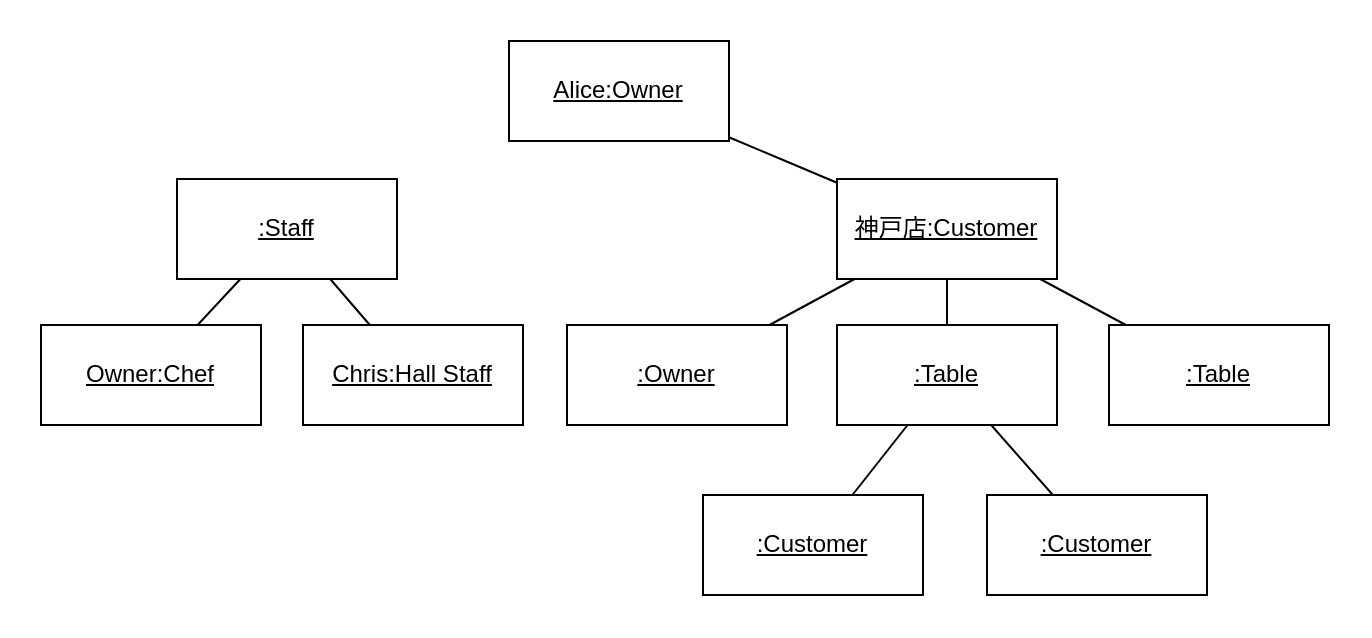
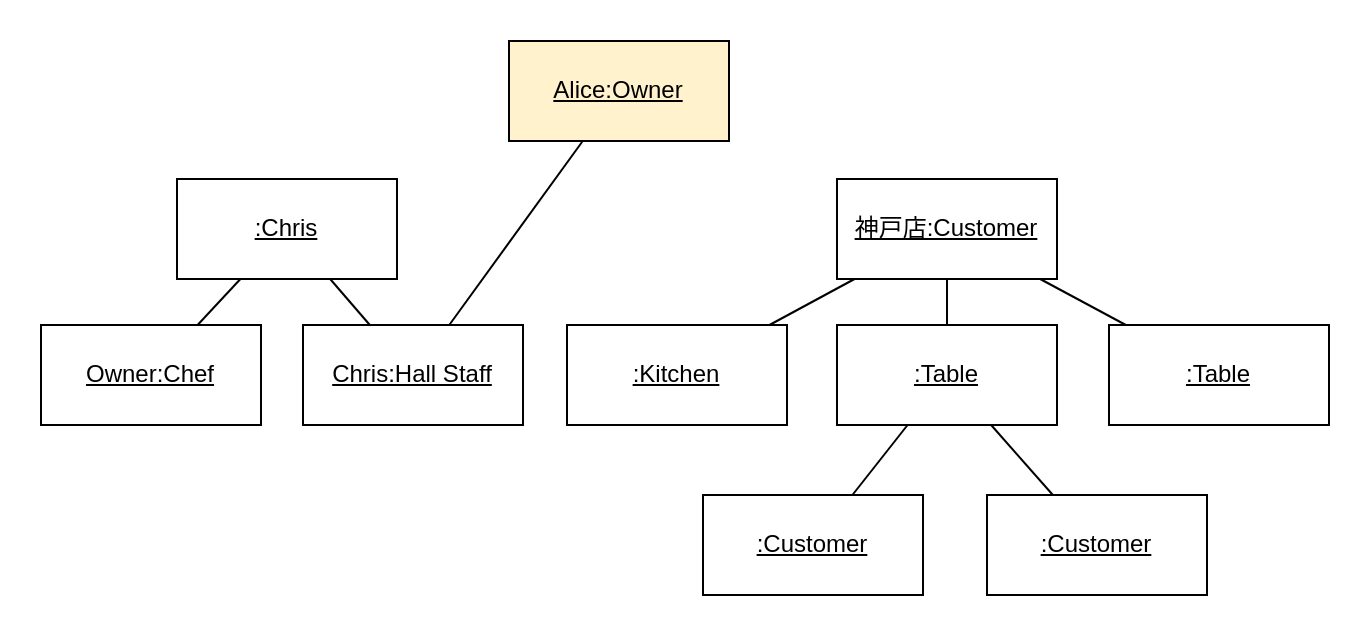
node "Alice:Owner": fillcolor #ffffff -> #fff2cc
edge "Alice:Owner" -- "神戸店:Customer": now "Alice:Owner" -- "Chris:Hall Staff"
node ":Staff": label ":Staff" -> ":Chris"
node ":Owner": label ":Owner" -> ":Kitchen"
